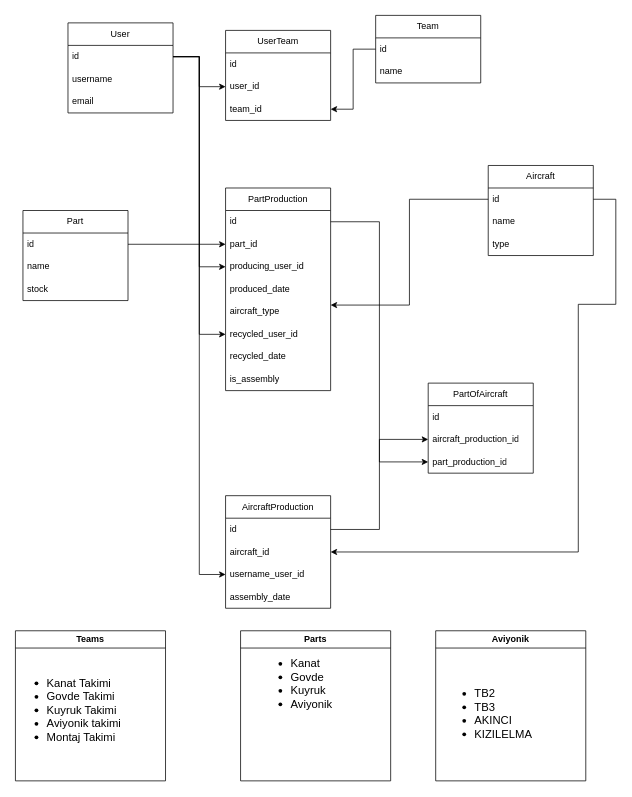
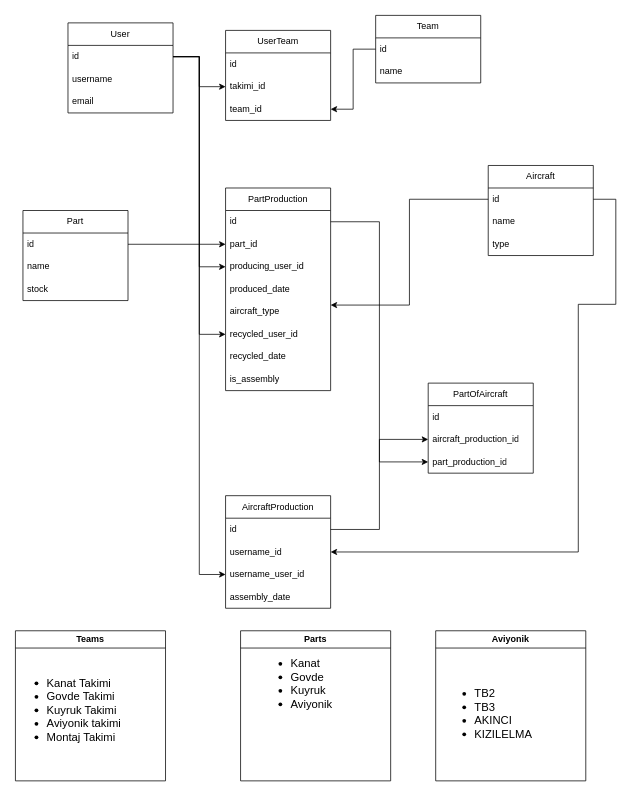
node "user_id": label "user_id" -> "takimi_id"
node "aircraft_id": label "aircraft_id" -> "username_id"
